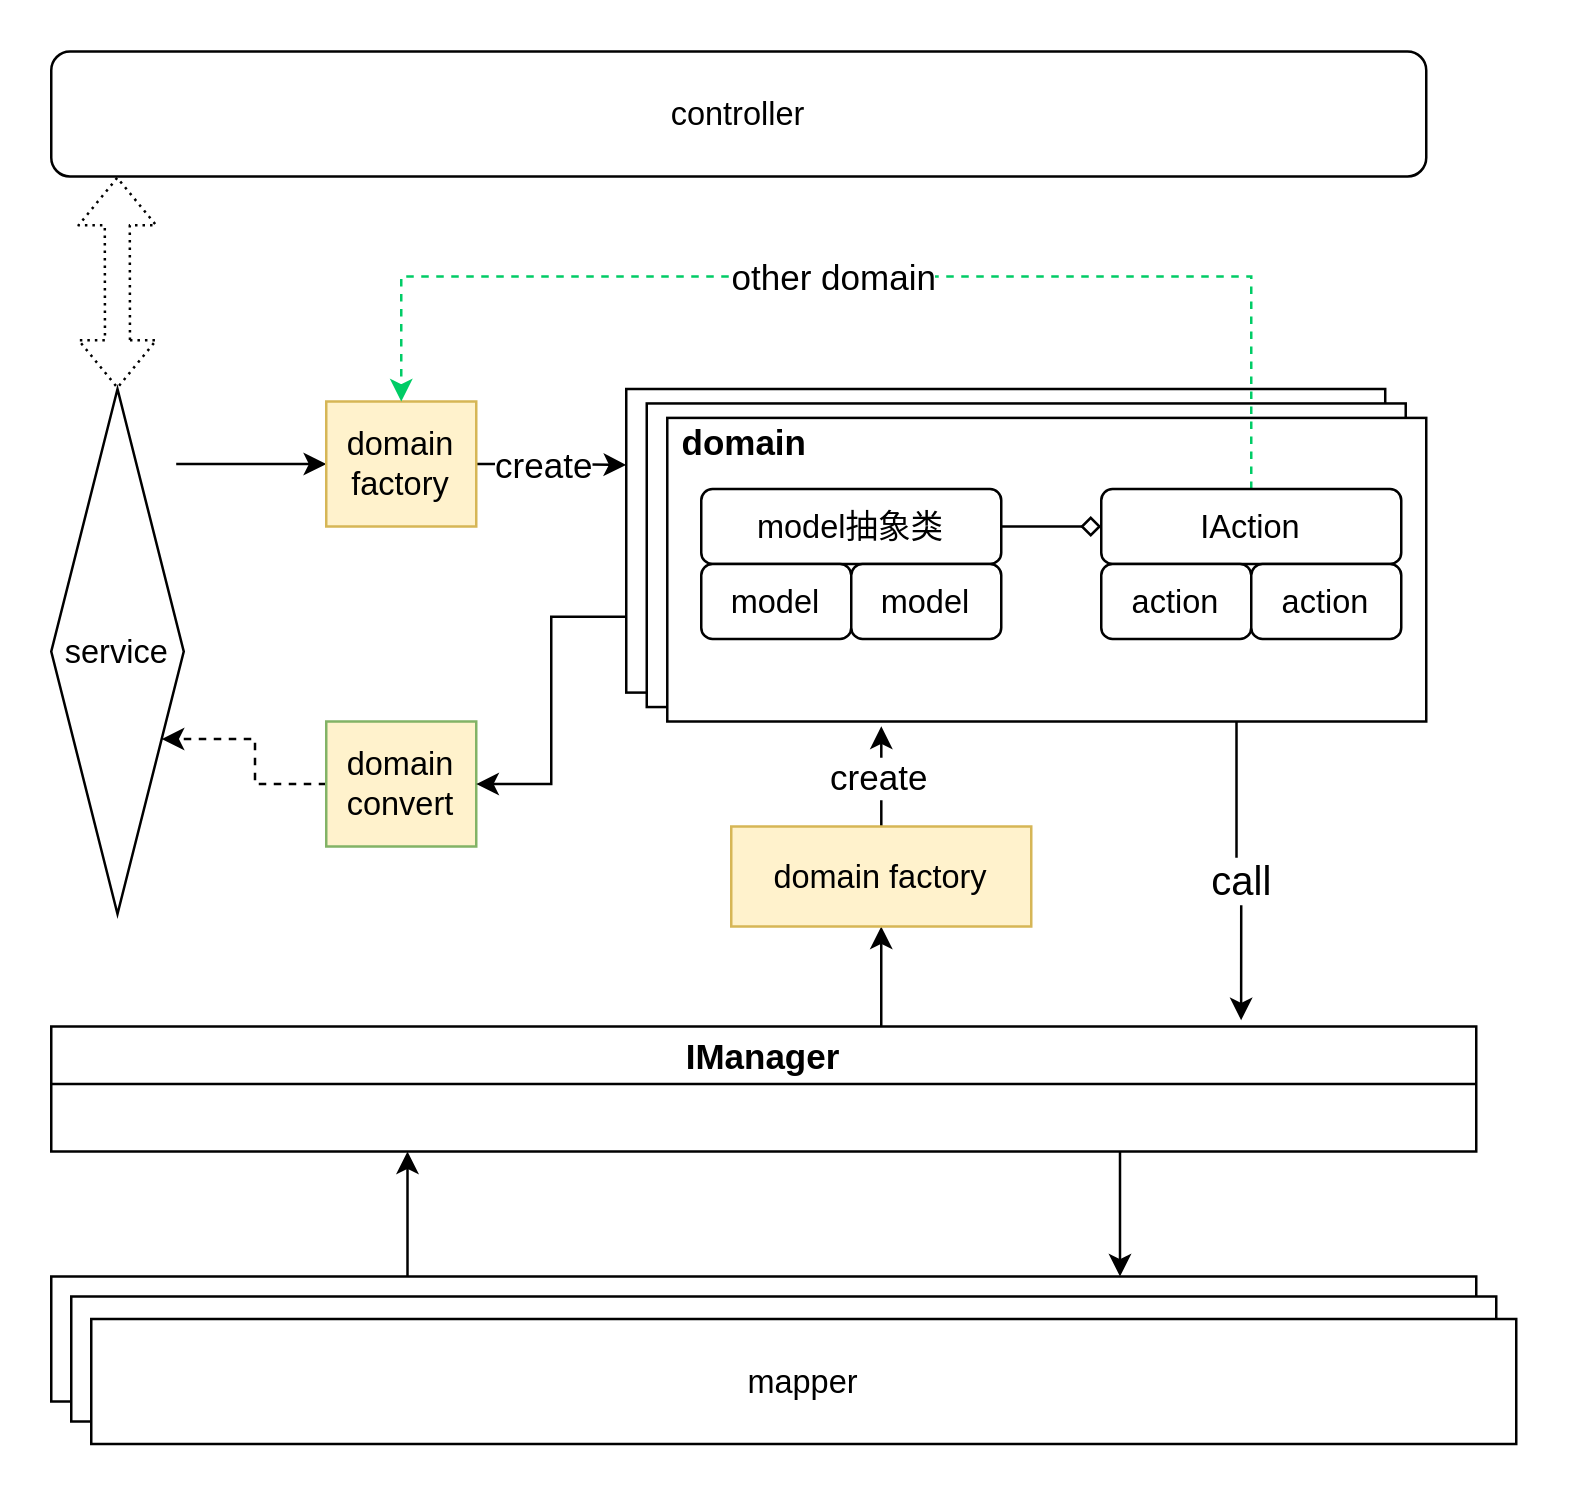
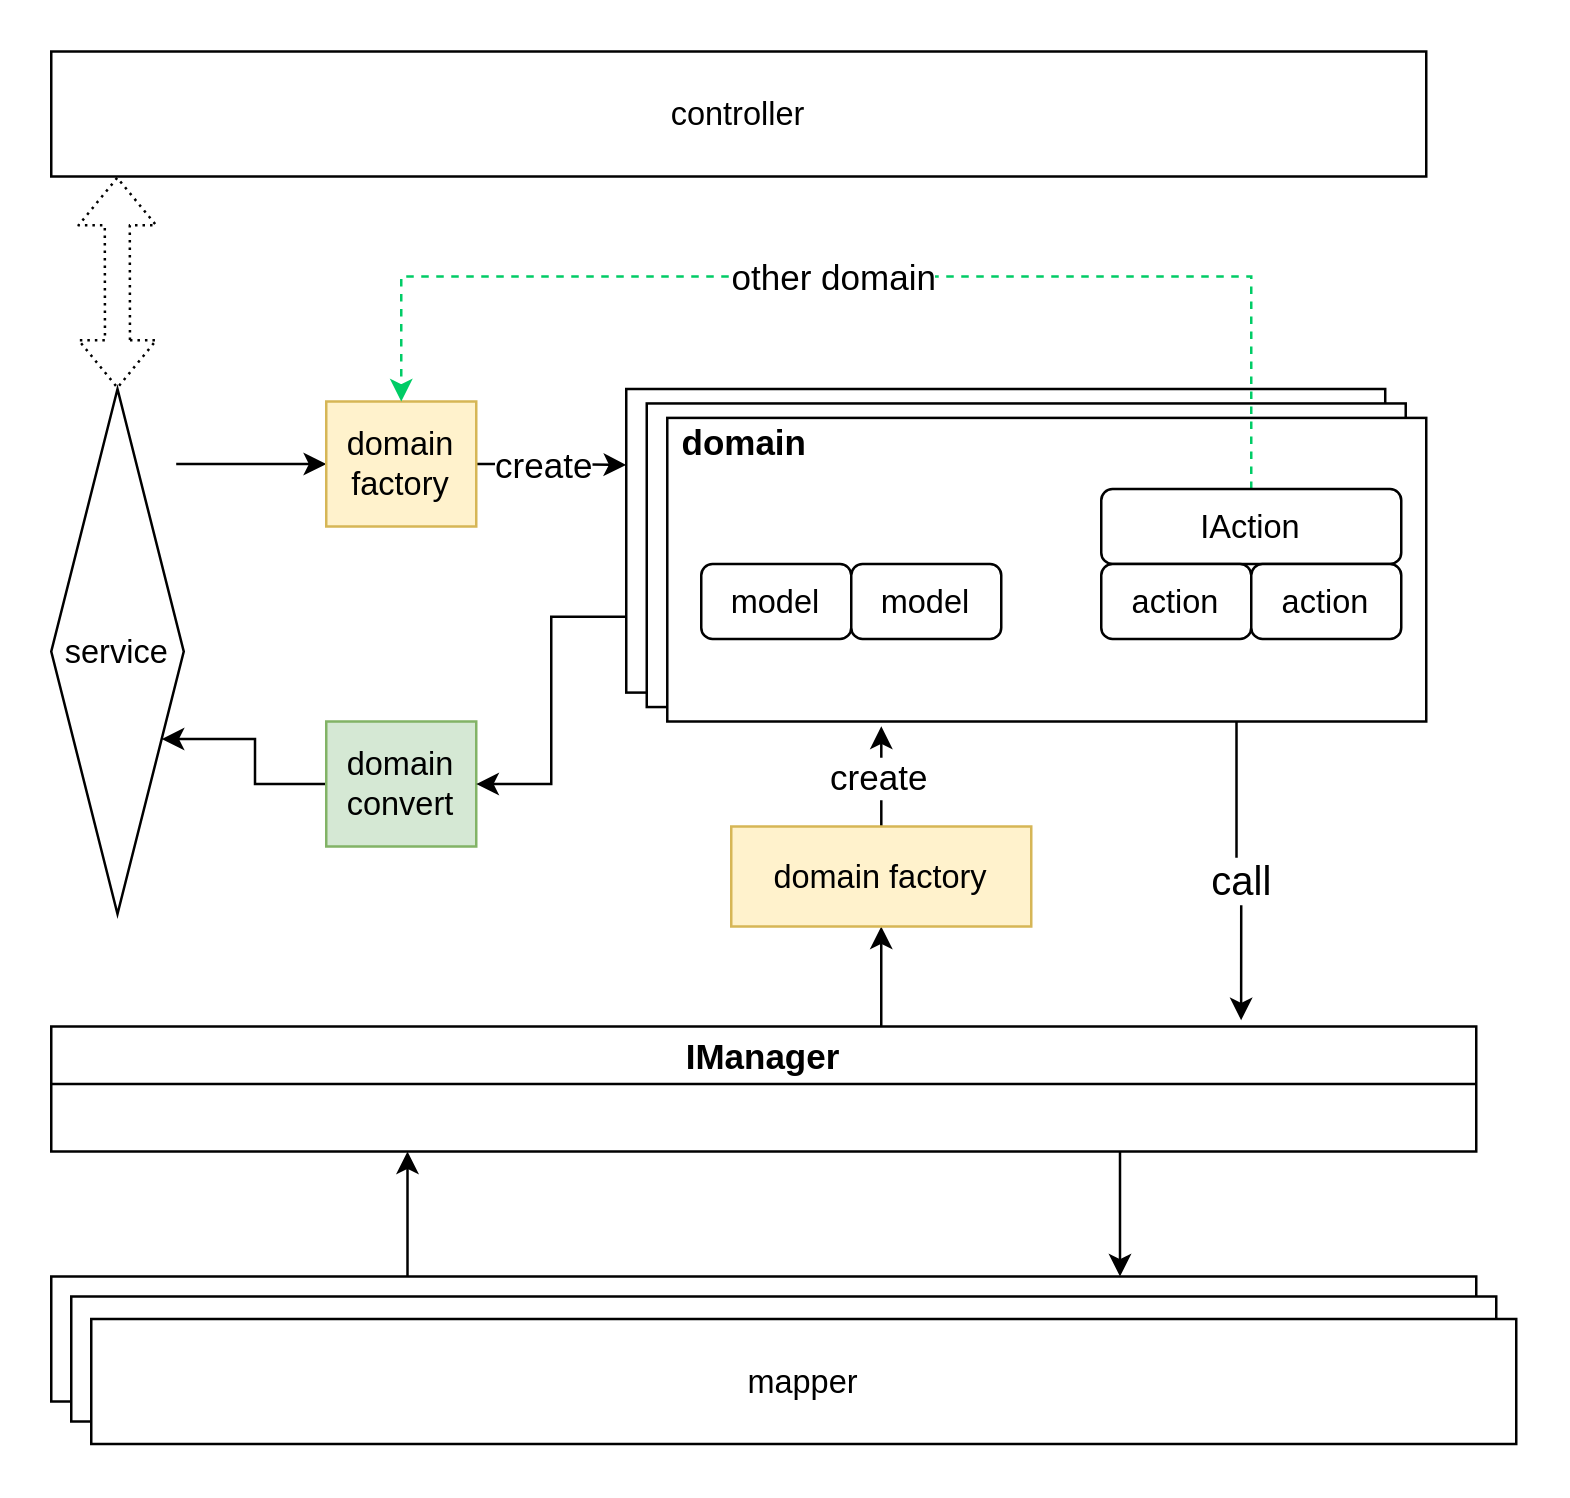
node "controller": shape rounded rectangle -> rectangle
node "model抽象类": removed
edge "model抽象类" -> "IAction": removed
edge "domain convert" -> "service": style dashed -> solid
node "domain convert": fillcolor #fff2cc -> #d5e8d4
